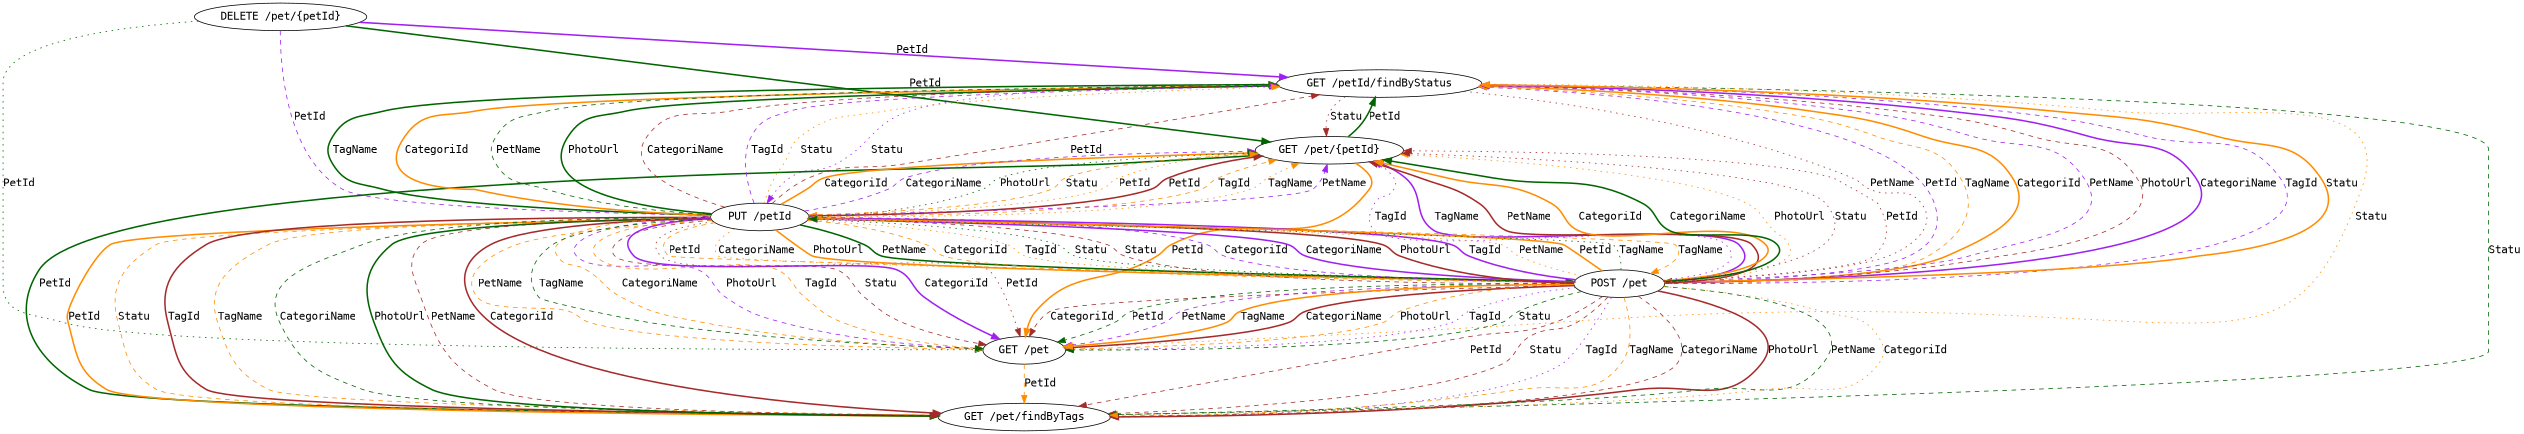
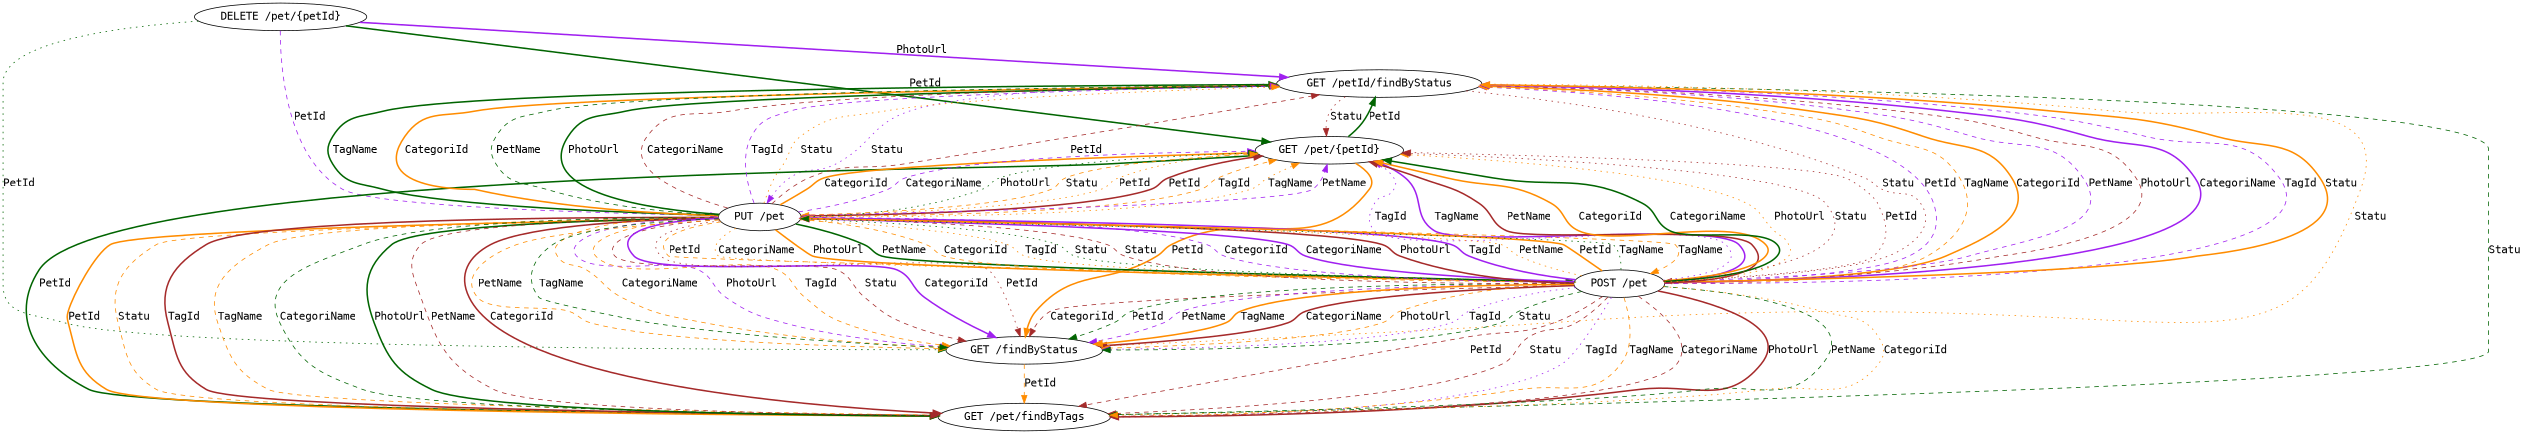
edge "DELETE /pet/{petId}" -> "GET /petId/findByStatus": label "PetId" -> "PhotoUrl"
edge "GET /petId/findByStatus" -> "POST /pet": label "PetName" -> "Statu"
node "PUT /petId": label "PUT /petId" -> "PUT /pet"
node "GET /pet": label "GET /pet" -> "GET /findByStatus"
